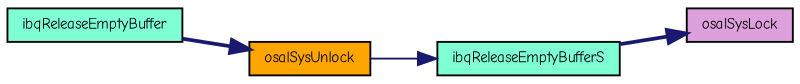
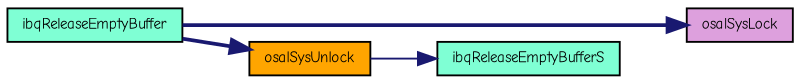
edge "ibqReleaseEmptyBufferS" -> "osalSysLock": now "ibqReleaseEmptyBuffer" -> "osalSysLock"
